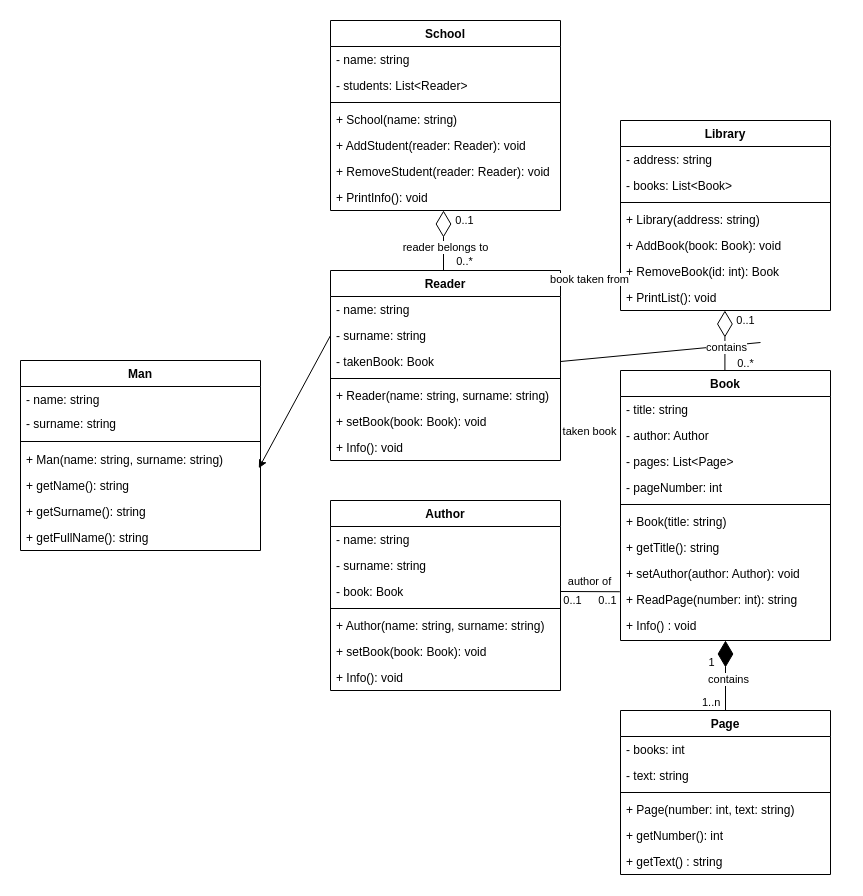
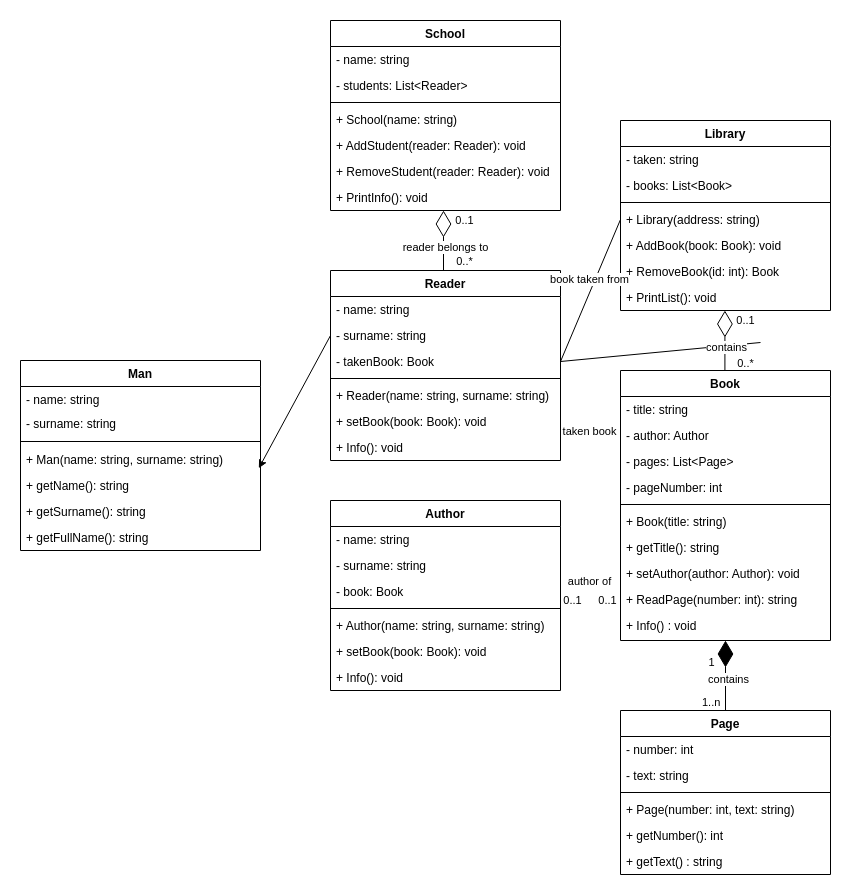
node "- address: string": label "- address: string" -> "- taken: string"
edge "+ Library(address: string)" -- "- takenBook: Book": added
edge "- book: Book" -- "+ ReadPage(number: int): string": removed
node "- books: int": label "- books: int" -> "- number: int"
